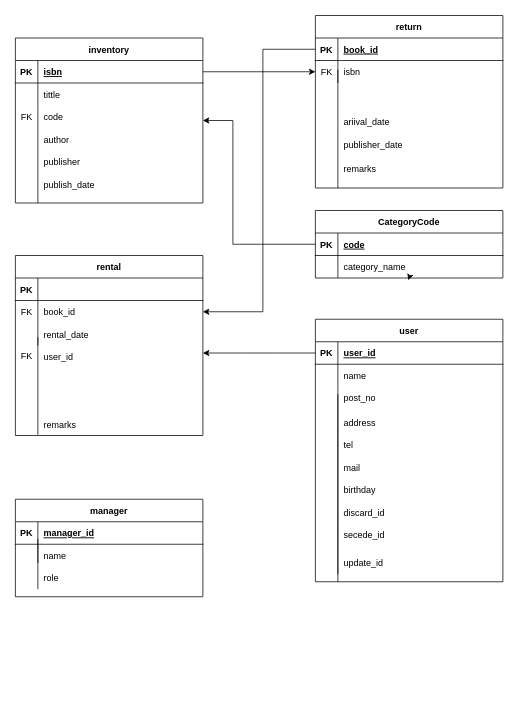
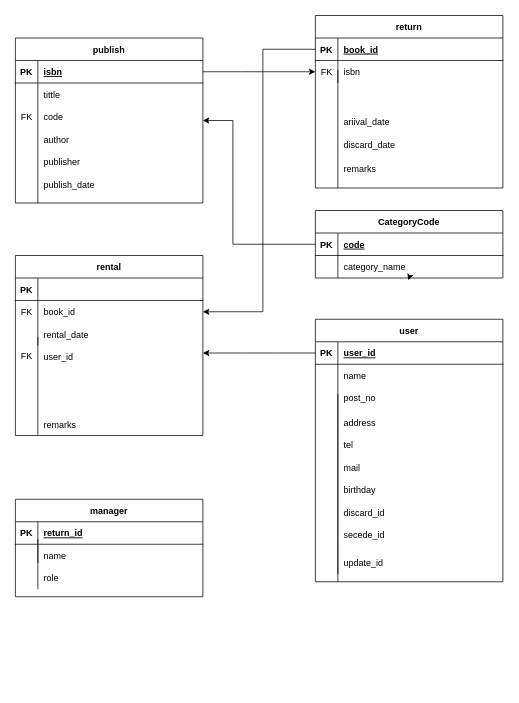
node "inventory": label "inventory" -> "publish"
node "publisher_date": label "publisher_date" -> "discard_date"
node "manager_id": label "manager_id" -> "return_id"
